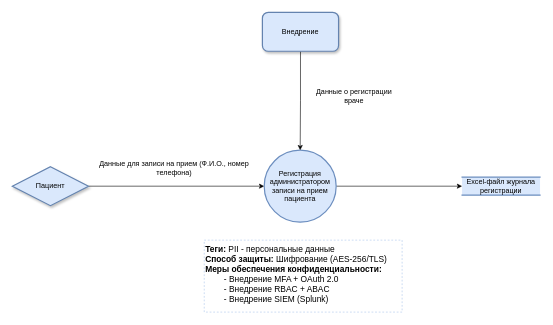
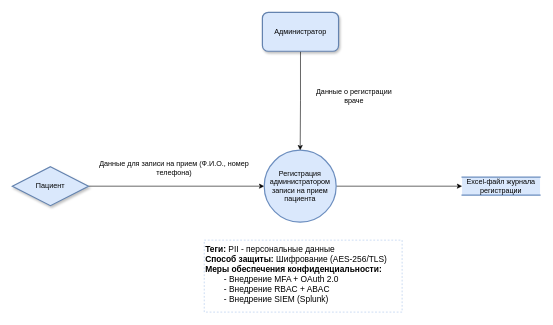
node "Внедрение": label "Внедрение" -> "Администратор"
